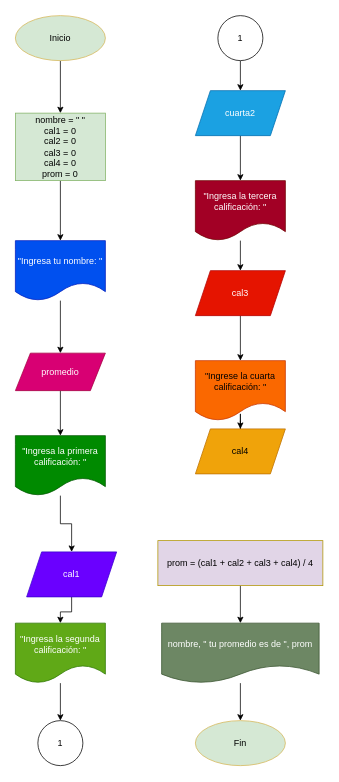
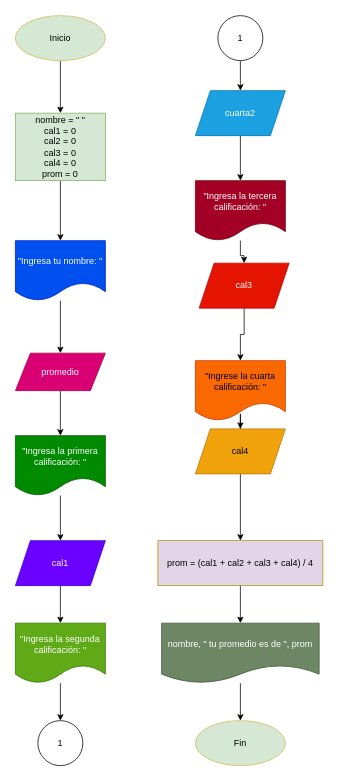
node "cal3": moved (240, 293) -> (244, 285)
edge "cal4" -> "prom = (cal1 + cal2 + cal3 + cal4) / 4": added
node "cal1": moved (72, 574) -> (60, 563)
